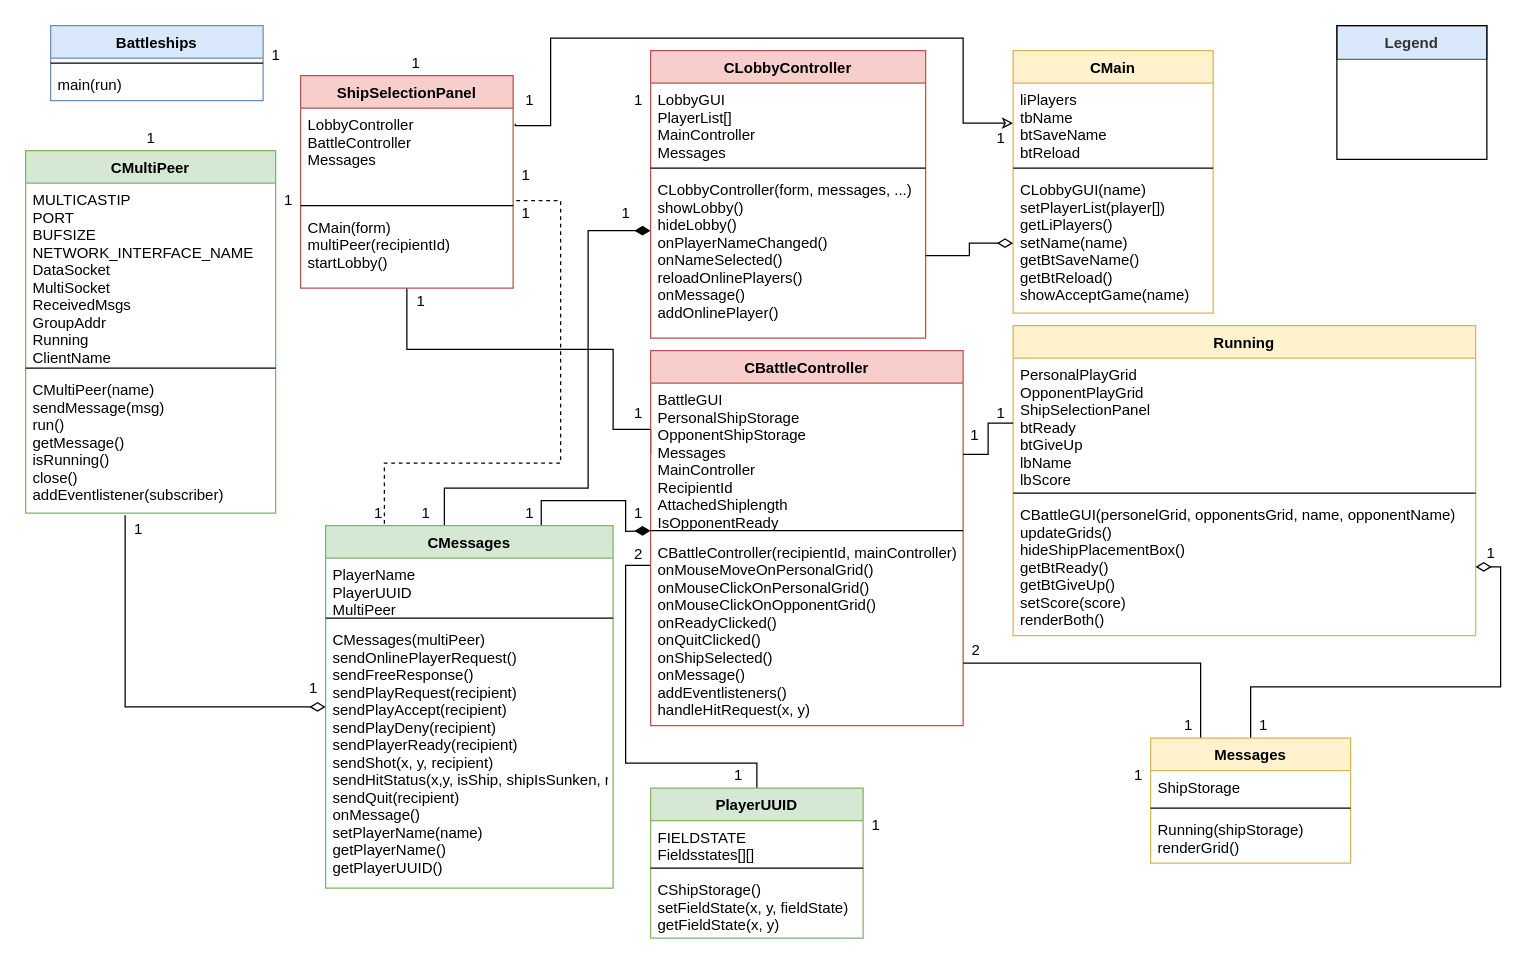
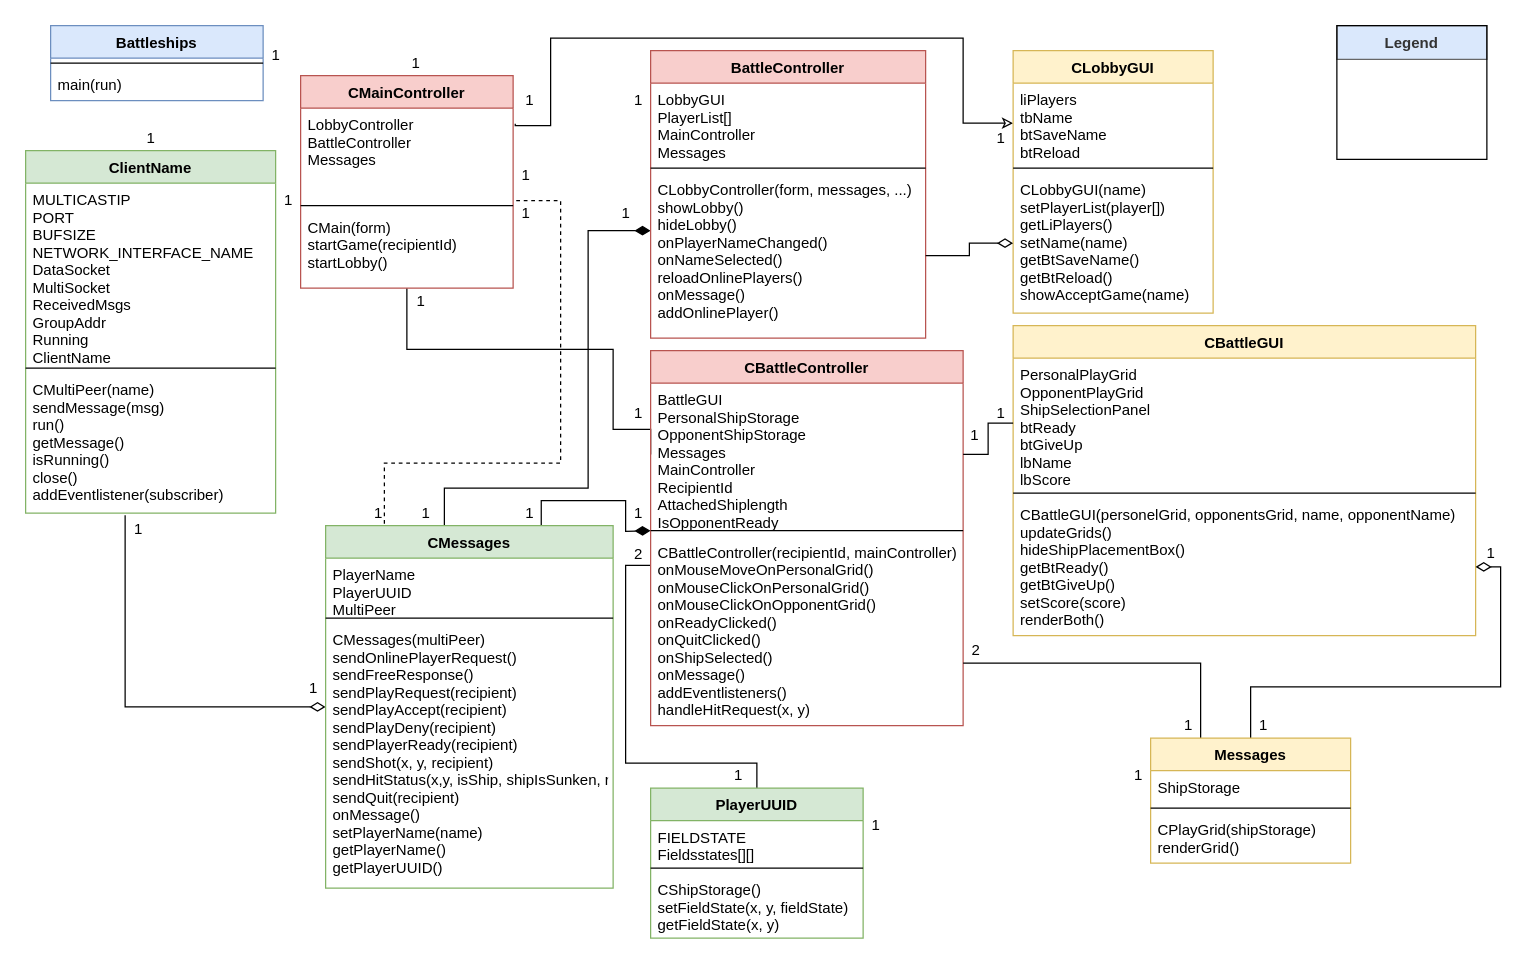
node "CLobbyController": label "CLobbyController" -> "BattleController"
node "CMain": label "CMain" -> "CLobbyGUI"
node "ShipSelectionPanel": label "ShipSelectionPanel" -> "CMainController"
node "CMultiPeer": label "CMultiPeer" -> "ClientName"
node "CMain(form) multiPeer(recipientId) startLobby()": label "CMain(form) multiPeer(recipientId) startLobby()" -> "CMain(form) startGame(recipientId) startLobby()"
node "Running": label "Running" -> "CBattleGUI"
node "Running(shipStorage) renderGrid()": label "Running(shipStorage) renderGrid()" -> "CPlayGrid(shipStorage) renderGrid()"
